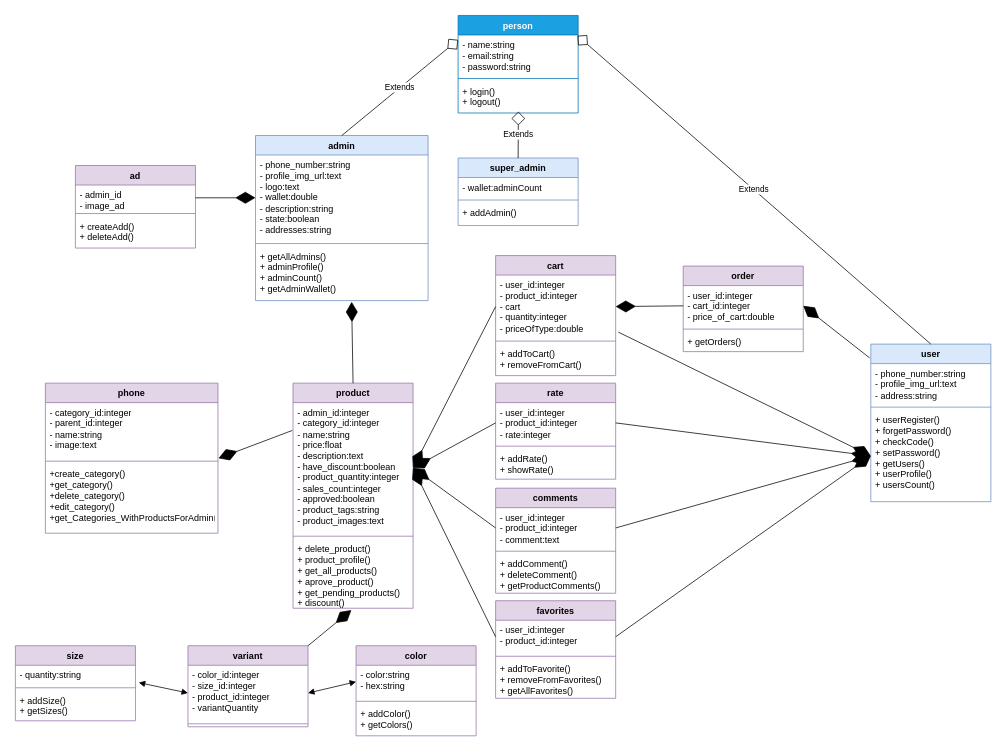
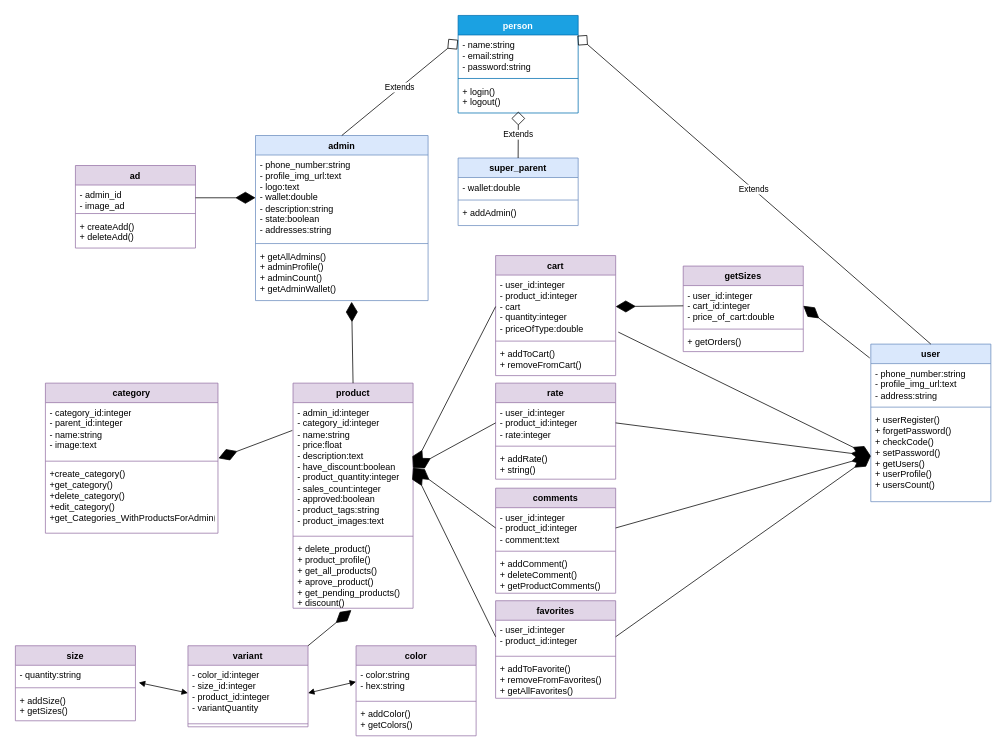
node "super_admin": label "super_admin" -> "super_parent"
node "- wallet:adminCount": label "- wallet:adminCount" -> "- wallet:double"
node "order": label "order" -> "getSizes"
node "phone": label "phone" -> "category"
node "+ addRate() + showRate()": label "+ addRate() + showRate()" -> "+ addRate() + string()"
